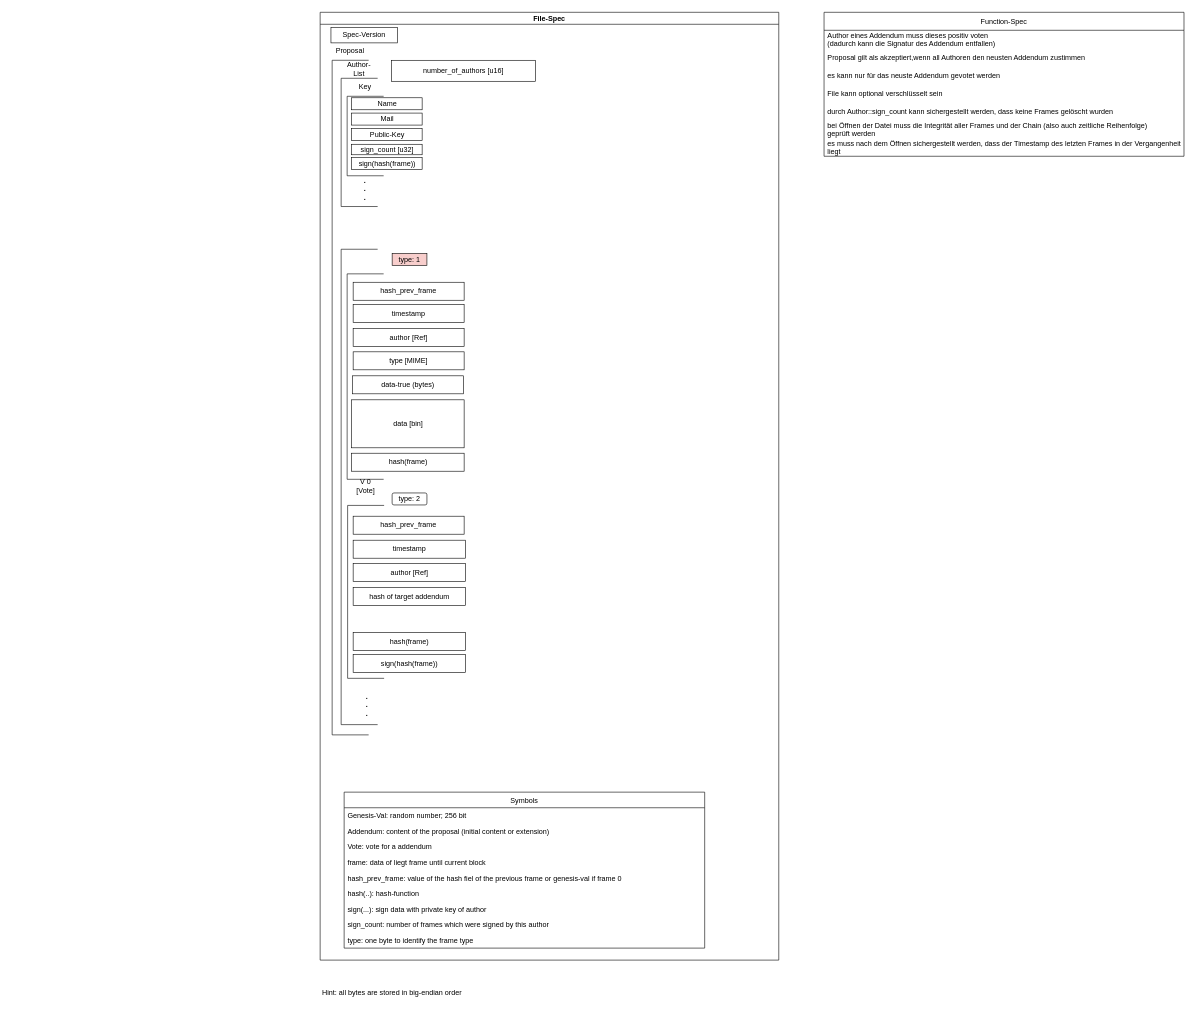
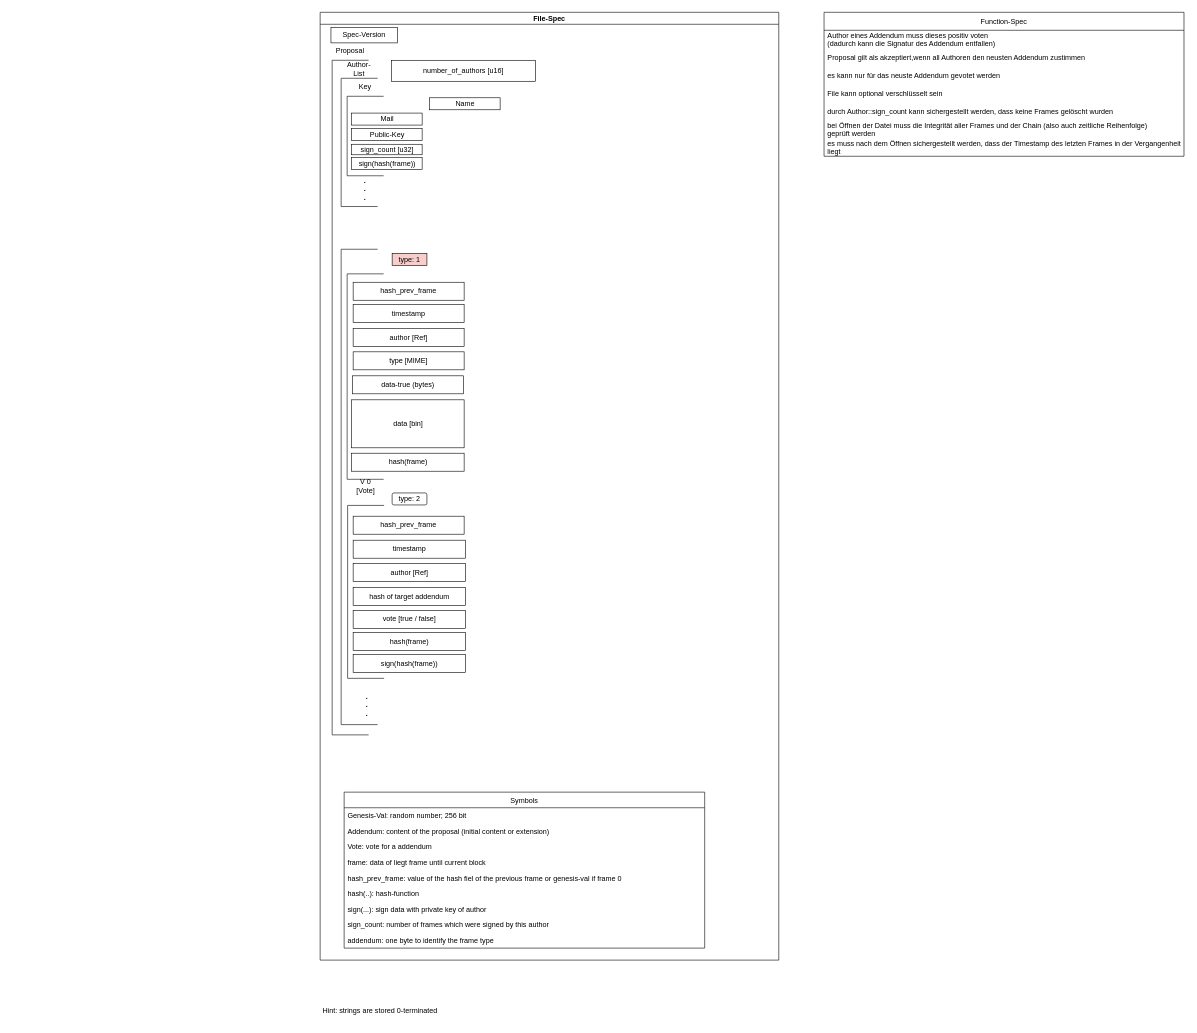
node "Name": moved (387, 104) -> (465, 104)
node "vote [true / false]": added
node "type: one byte to identify the frame type": label "type: one byte to identify the frame type" -> "addendum: one byte to identify the frame type"
node "Hint: all bytes are stored in big-endian order": removed
node "Hint: strings are stored 0-terminated": added
